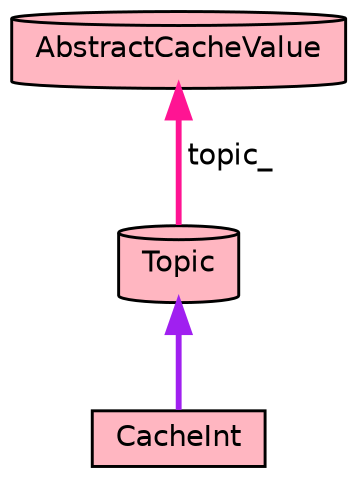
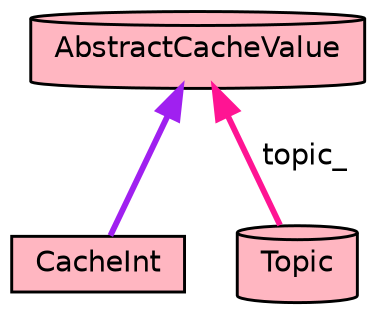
edge "CacheInt" -> "Topic": now "CacheInt" -> "AbstractCacheValue"
